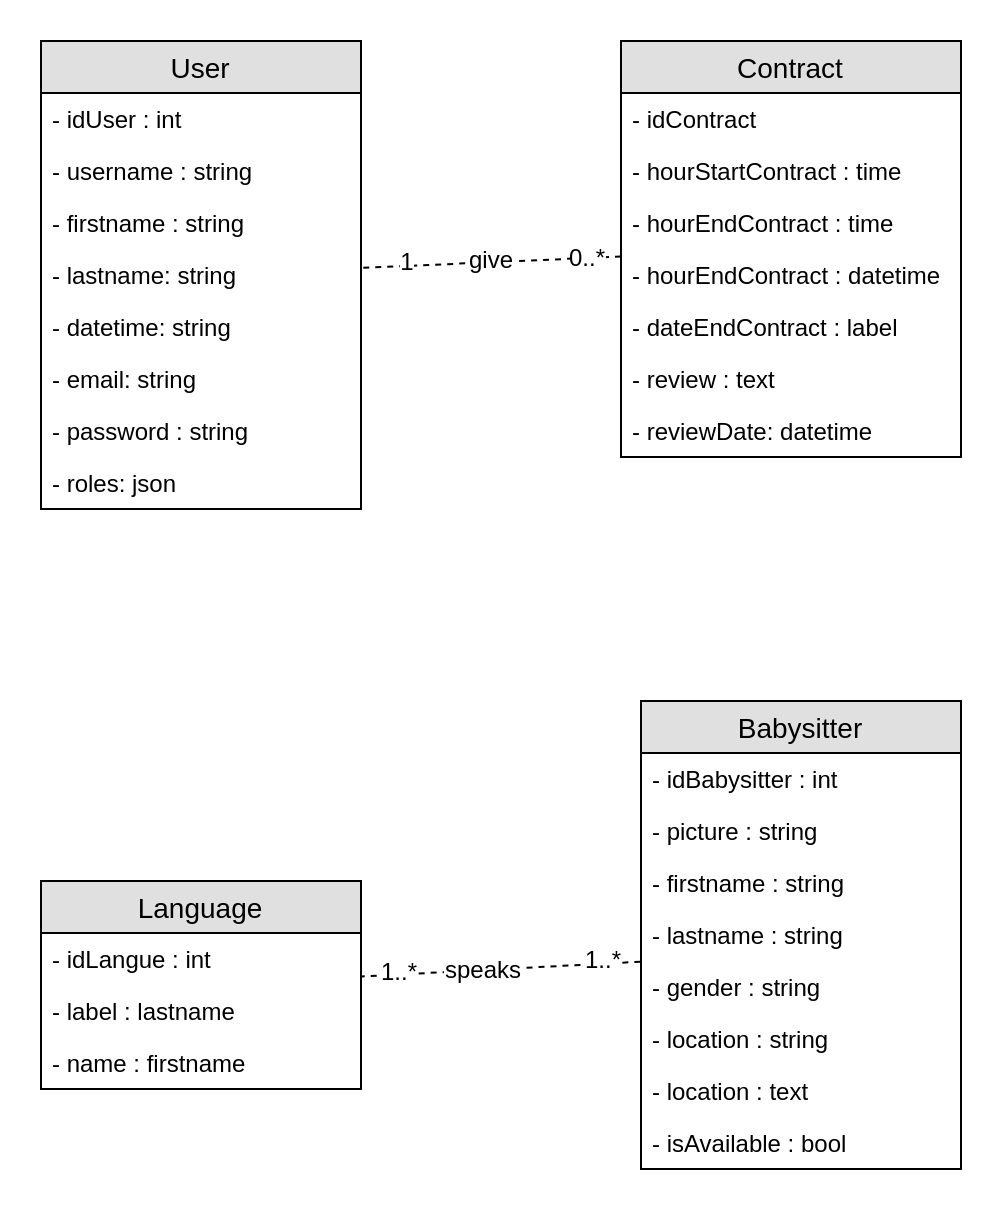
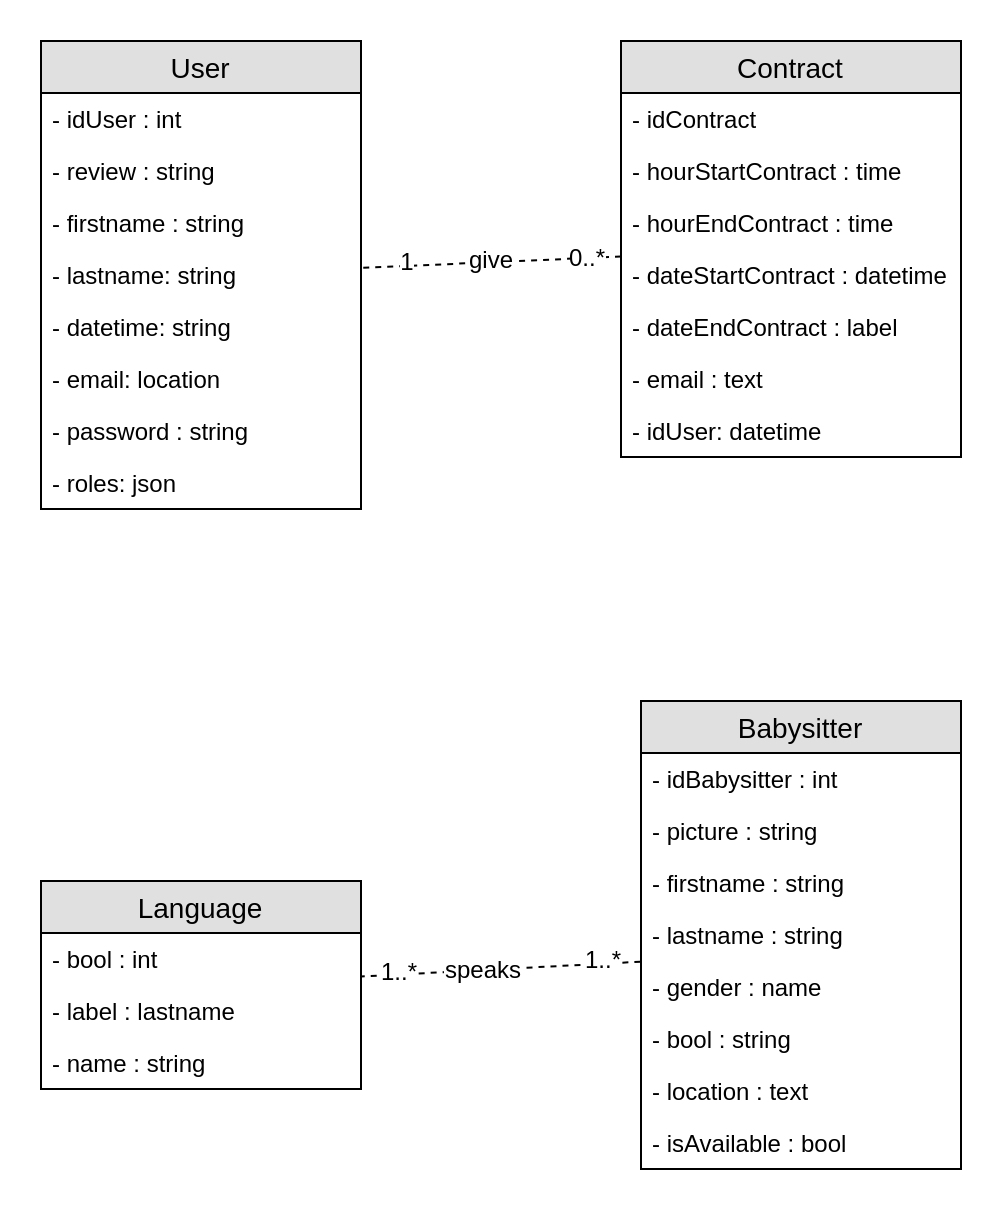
node "- username : string": label "- username : string" -> "- review : string"
node "- hourEndContract : datetime": label "- hourEndContract : datetime" -> "- dateStartContract : datetime"
node "- email: string": label "- email: string" -> "- email: location"
node "- review : text": label "- review : text" -> "- email : text"
node "- reviewDate: datetime": label "- reviewDate: datetime" -> "- idUser: datetime"
node "- idLangue : int": label "- idLangue : int" -> "- bool : int"
node "- gender : string": label "- gender : string" -> "- gender : name"
node "- location : string": label "- location : string" -> "- bool : string"
node "- name : firstname": label "- name : firstname" -> "- name : string"
